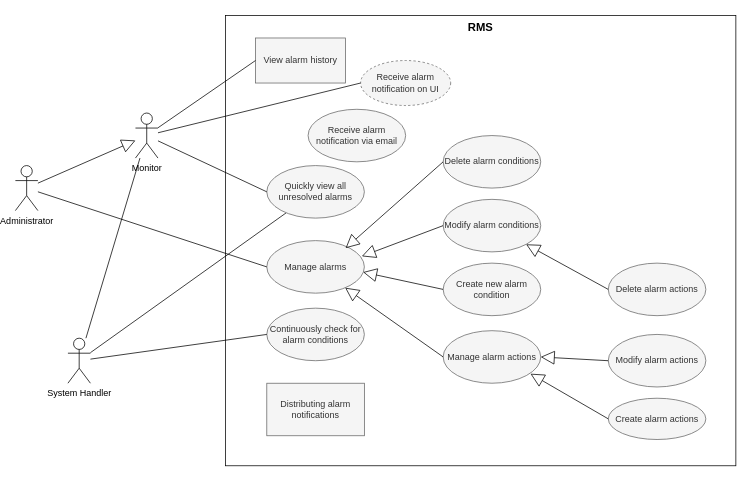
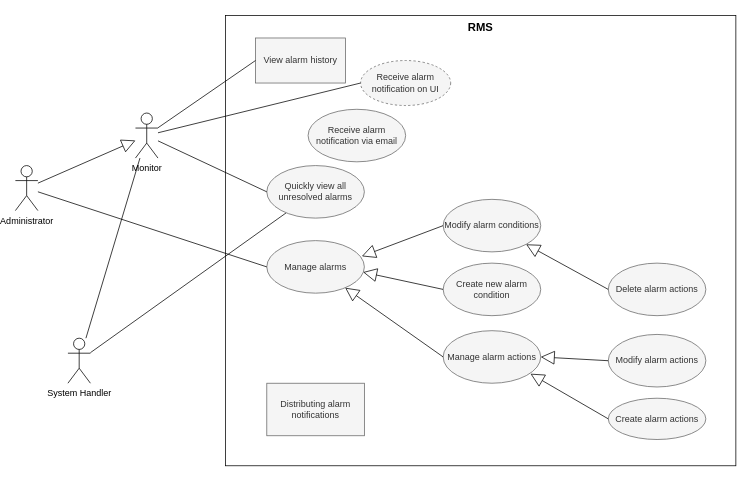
node "Delete alarm conditions": removed
edge "Delete alarm conditions" -> "Manage alarms": removed
node "Continuously check for alarm conditions": removed
edge "Continuously check for alarm conditions" -- "System Handler": removed
